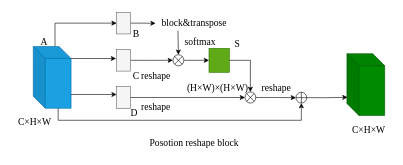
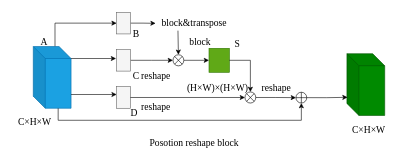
node "softmax": label "softmax" -> "block"
